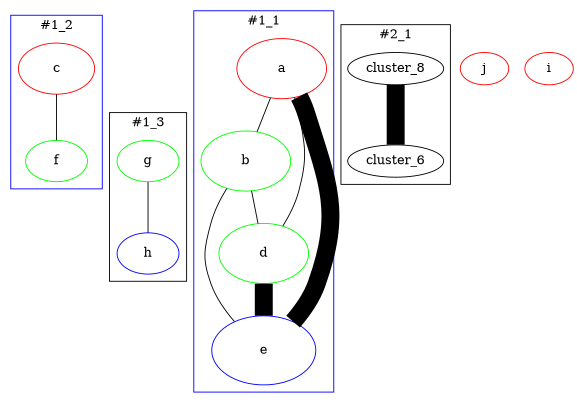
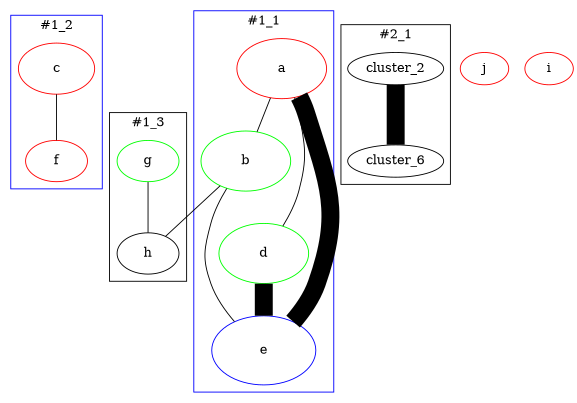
node "cluster_8": label "cluster_8" -> "cluster_2"
node "f": color #00ff00 -> #ff0000
edge "b" -- "d": now "b" -- "h"
node "h": color #0000ff -> black
